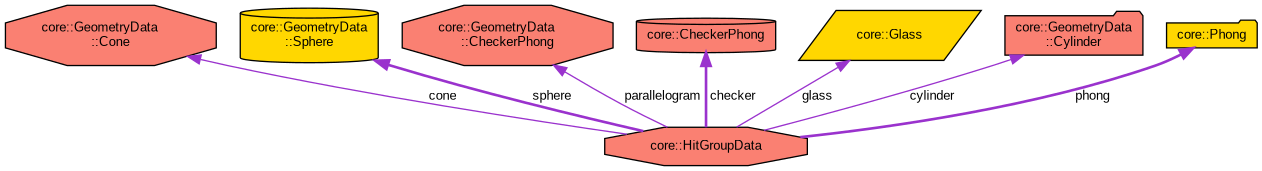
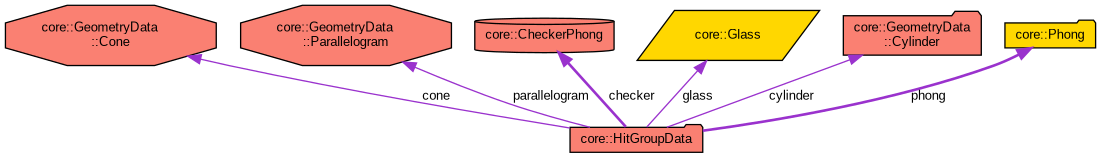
node "core::GeometryData ::Sphere": removed
node "core::GeometryData ::CheckerPhong": label "core::GeometryData ::CheckerPhong" -> "core::GeometryData ::Parallelogram"
node "core::HitGroupData": shape octagon -> folder
